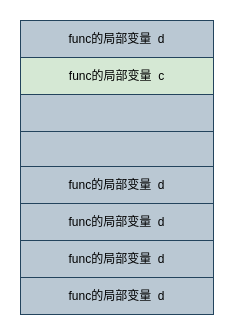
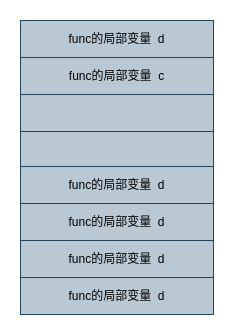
node "func的局部变量 c": fillcolor #d5e8d4 -> #bac8d3
